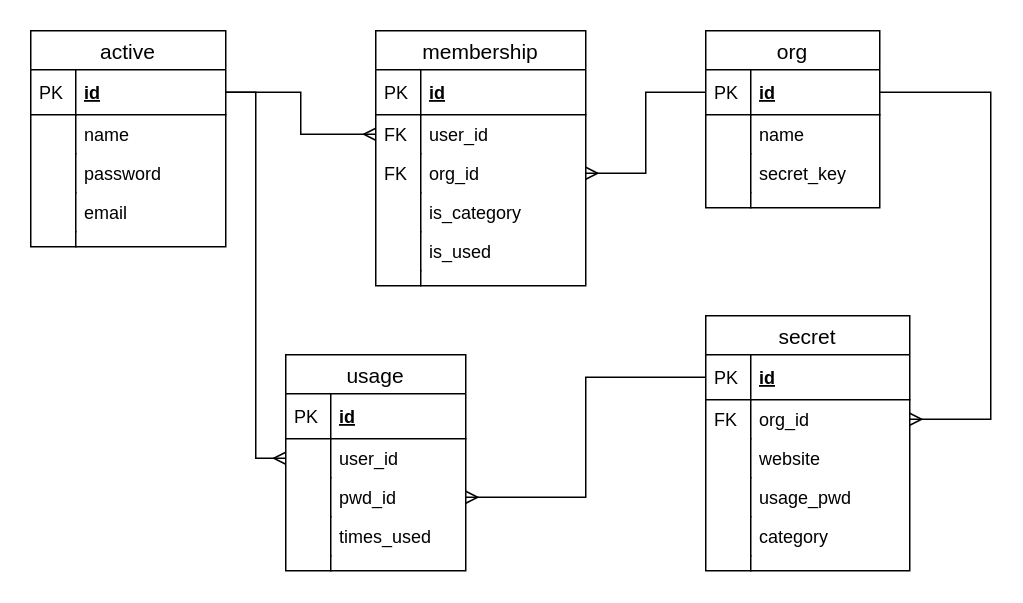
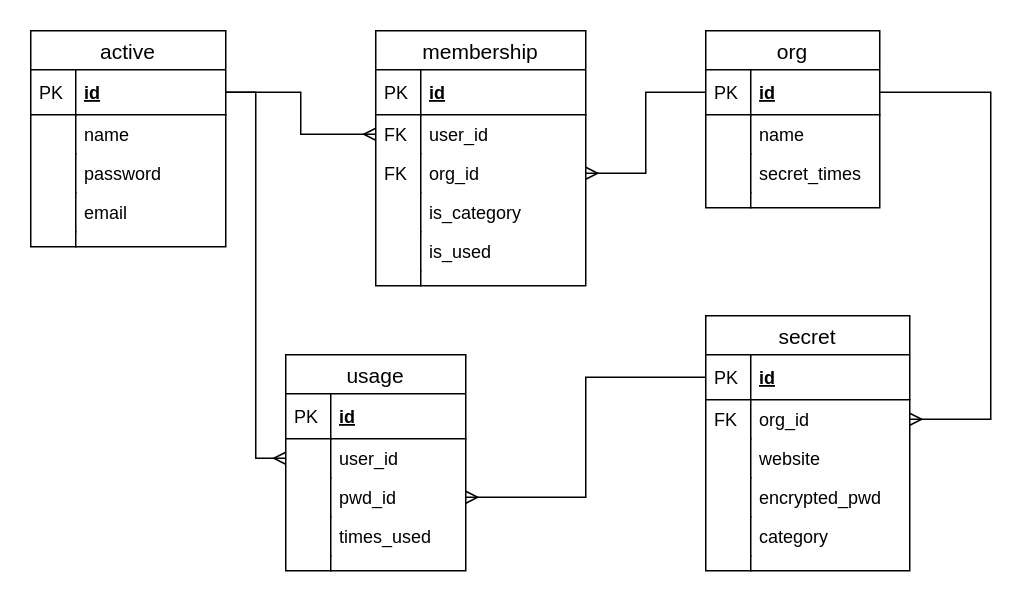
node "secret_key": label "secret_key" -> "secret_times"
node "usage_pwd": label "usage_pwd" -> "encrypted_pwd"
